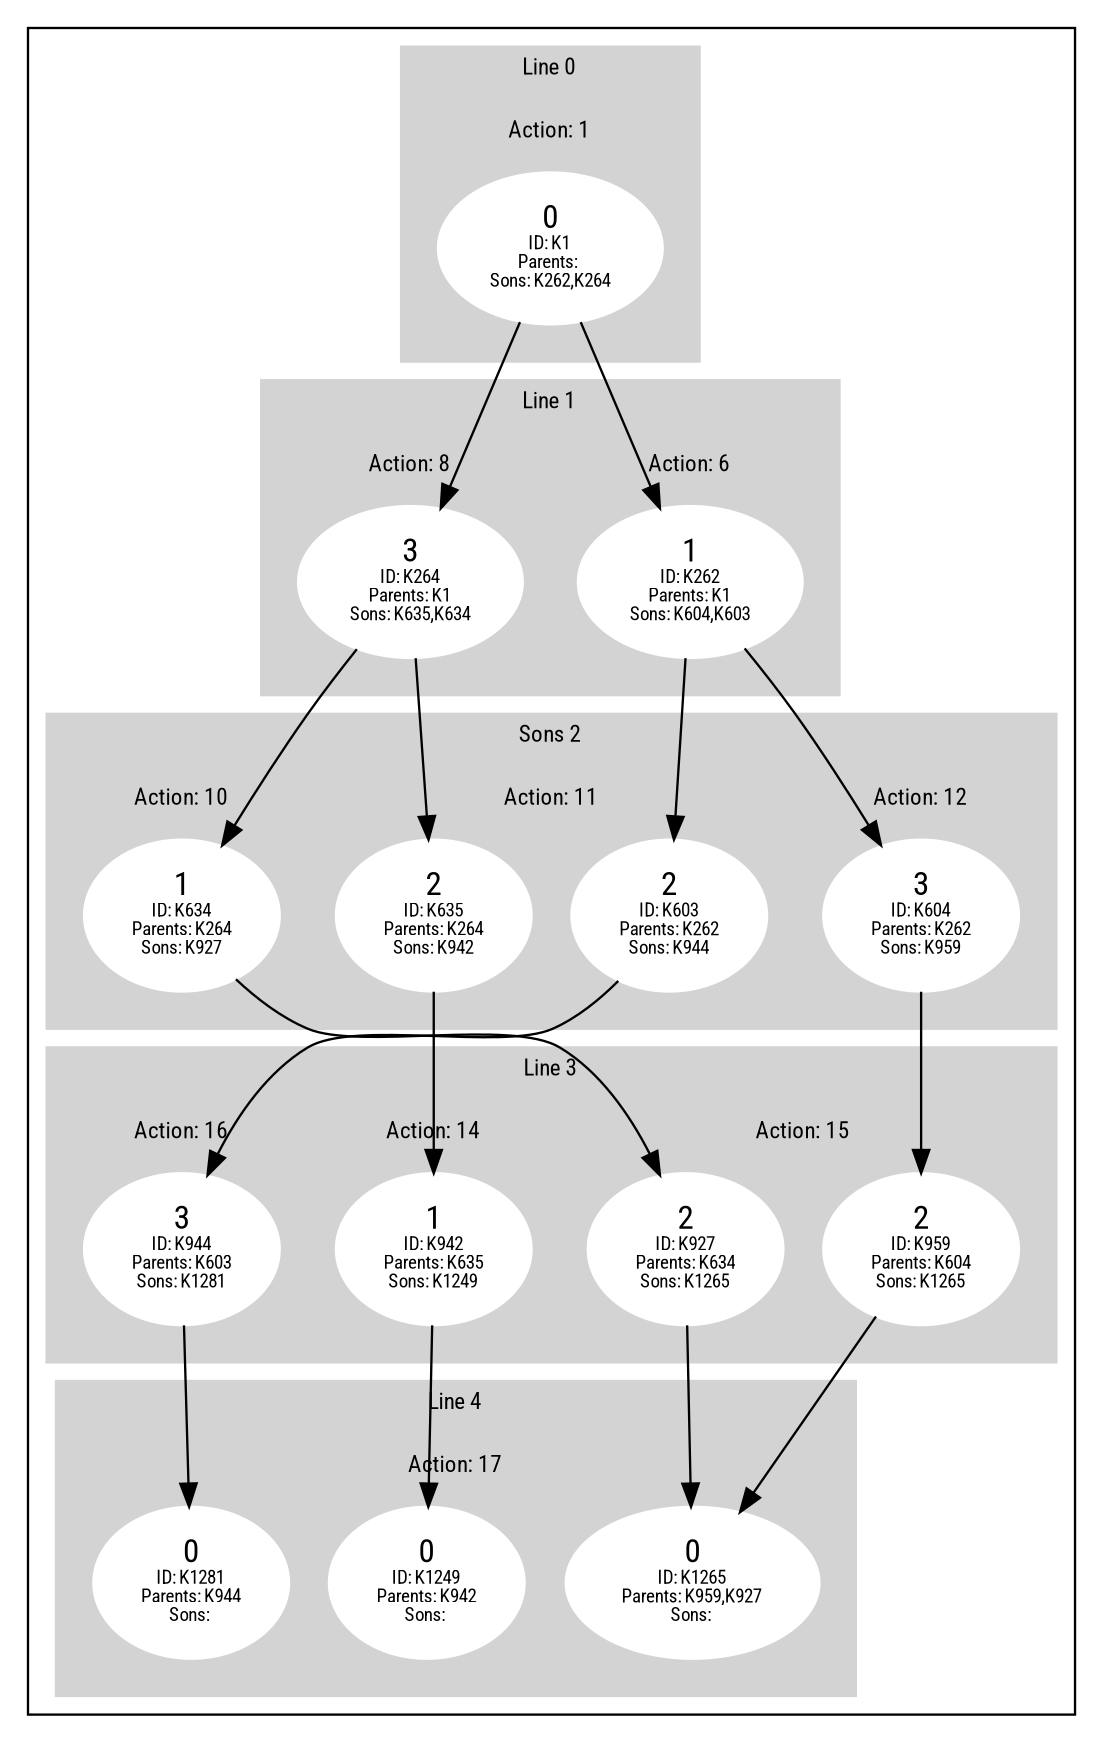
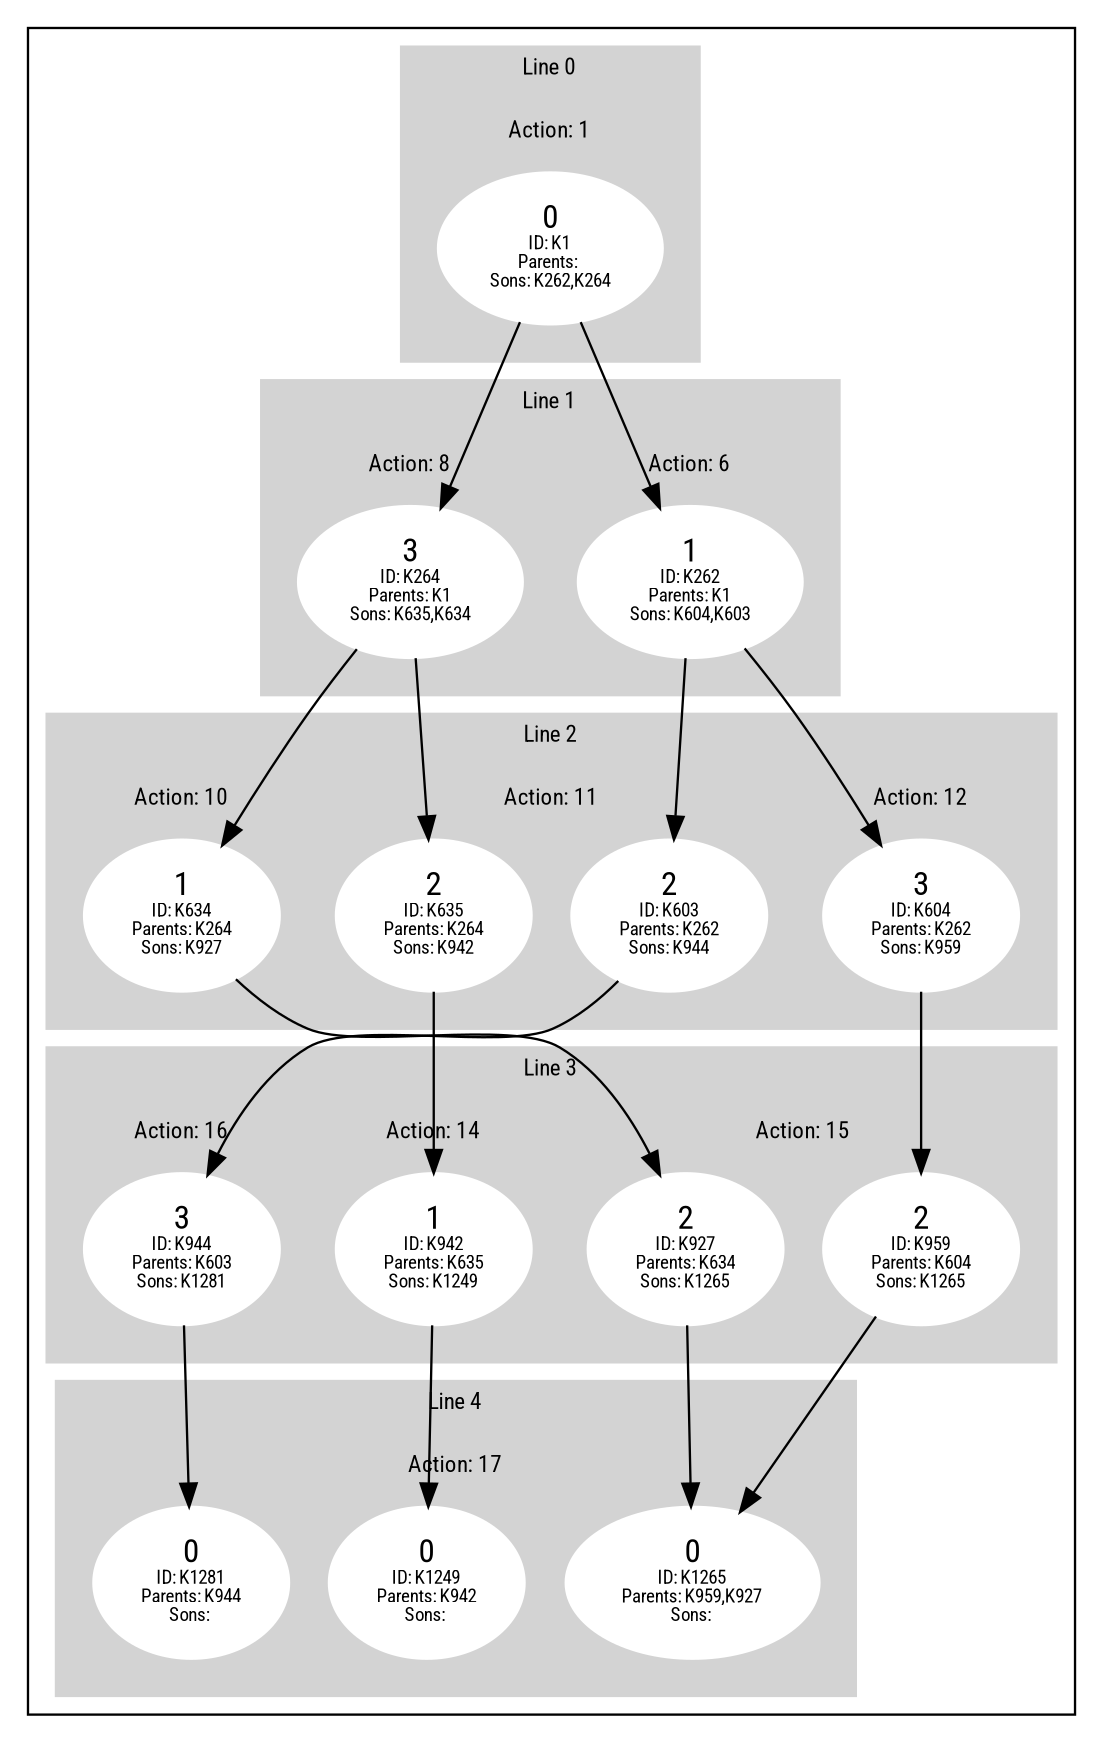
cluster "Sons 2": label "Sons 2" -> "Line 2"
